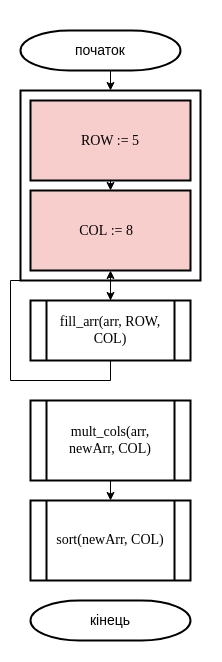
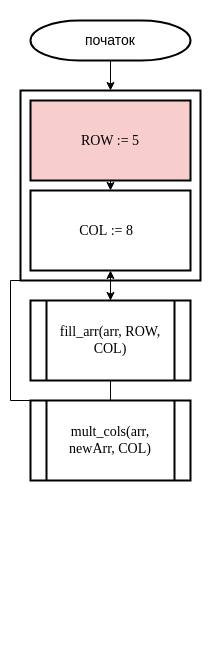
node "початок": moved (101, 51) -> (111, 41)
node "COL := 8": fillcolor #f8cecc -> #ffffff
node "fill_arr(arr, ROW, COL)": size 160x60 -> 160x80
edge "mult_cols(arr, newArr, COL)" -> "sort(newArr, COL)": removed
node "sort(newArr, COL)": removed
node "кінець": removed
